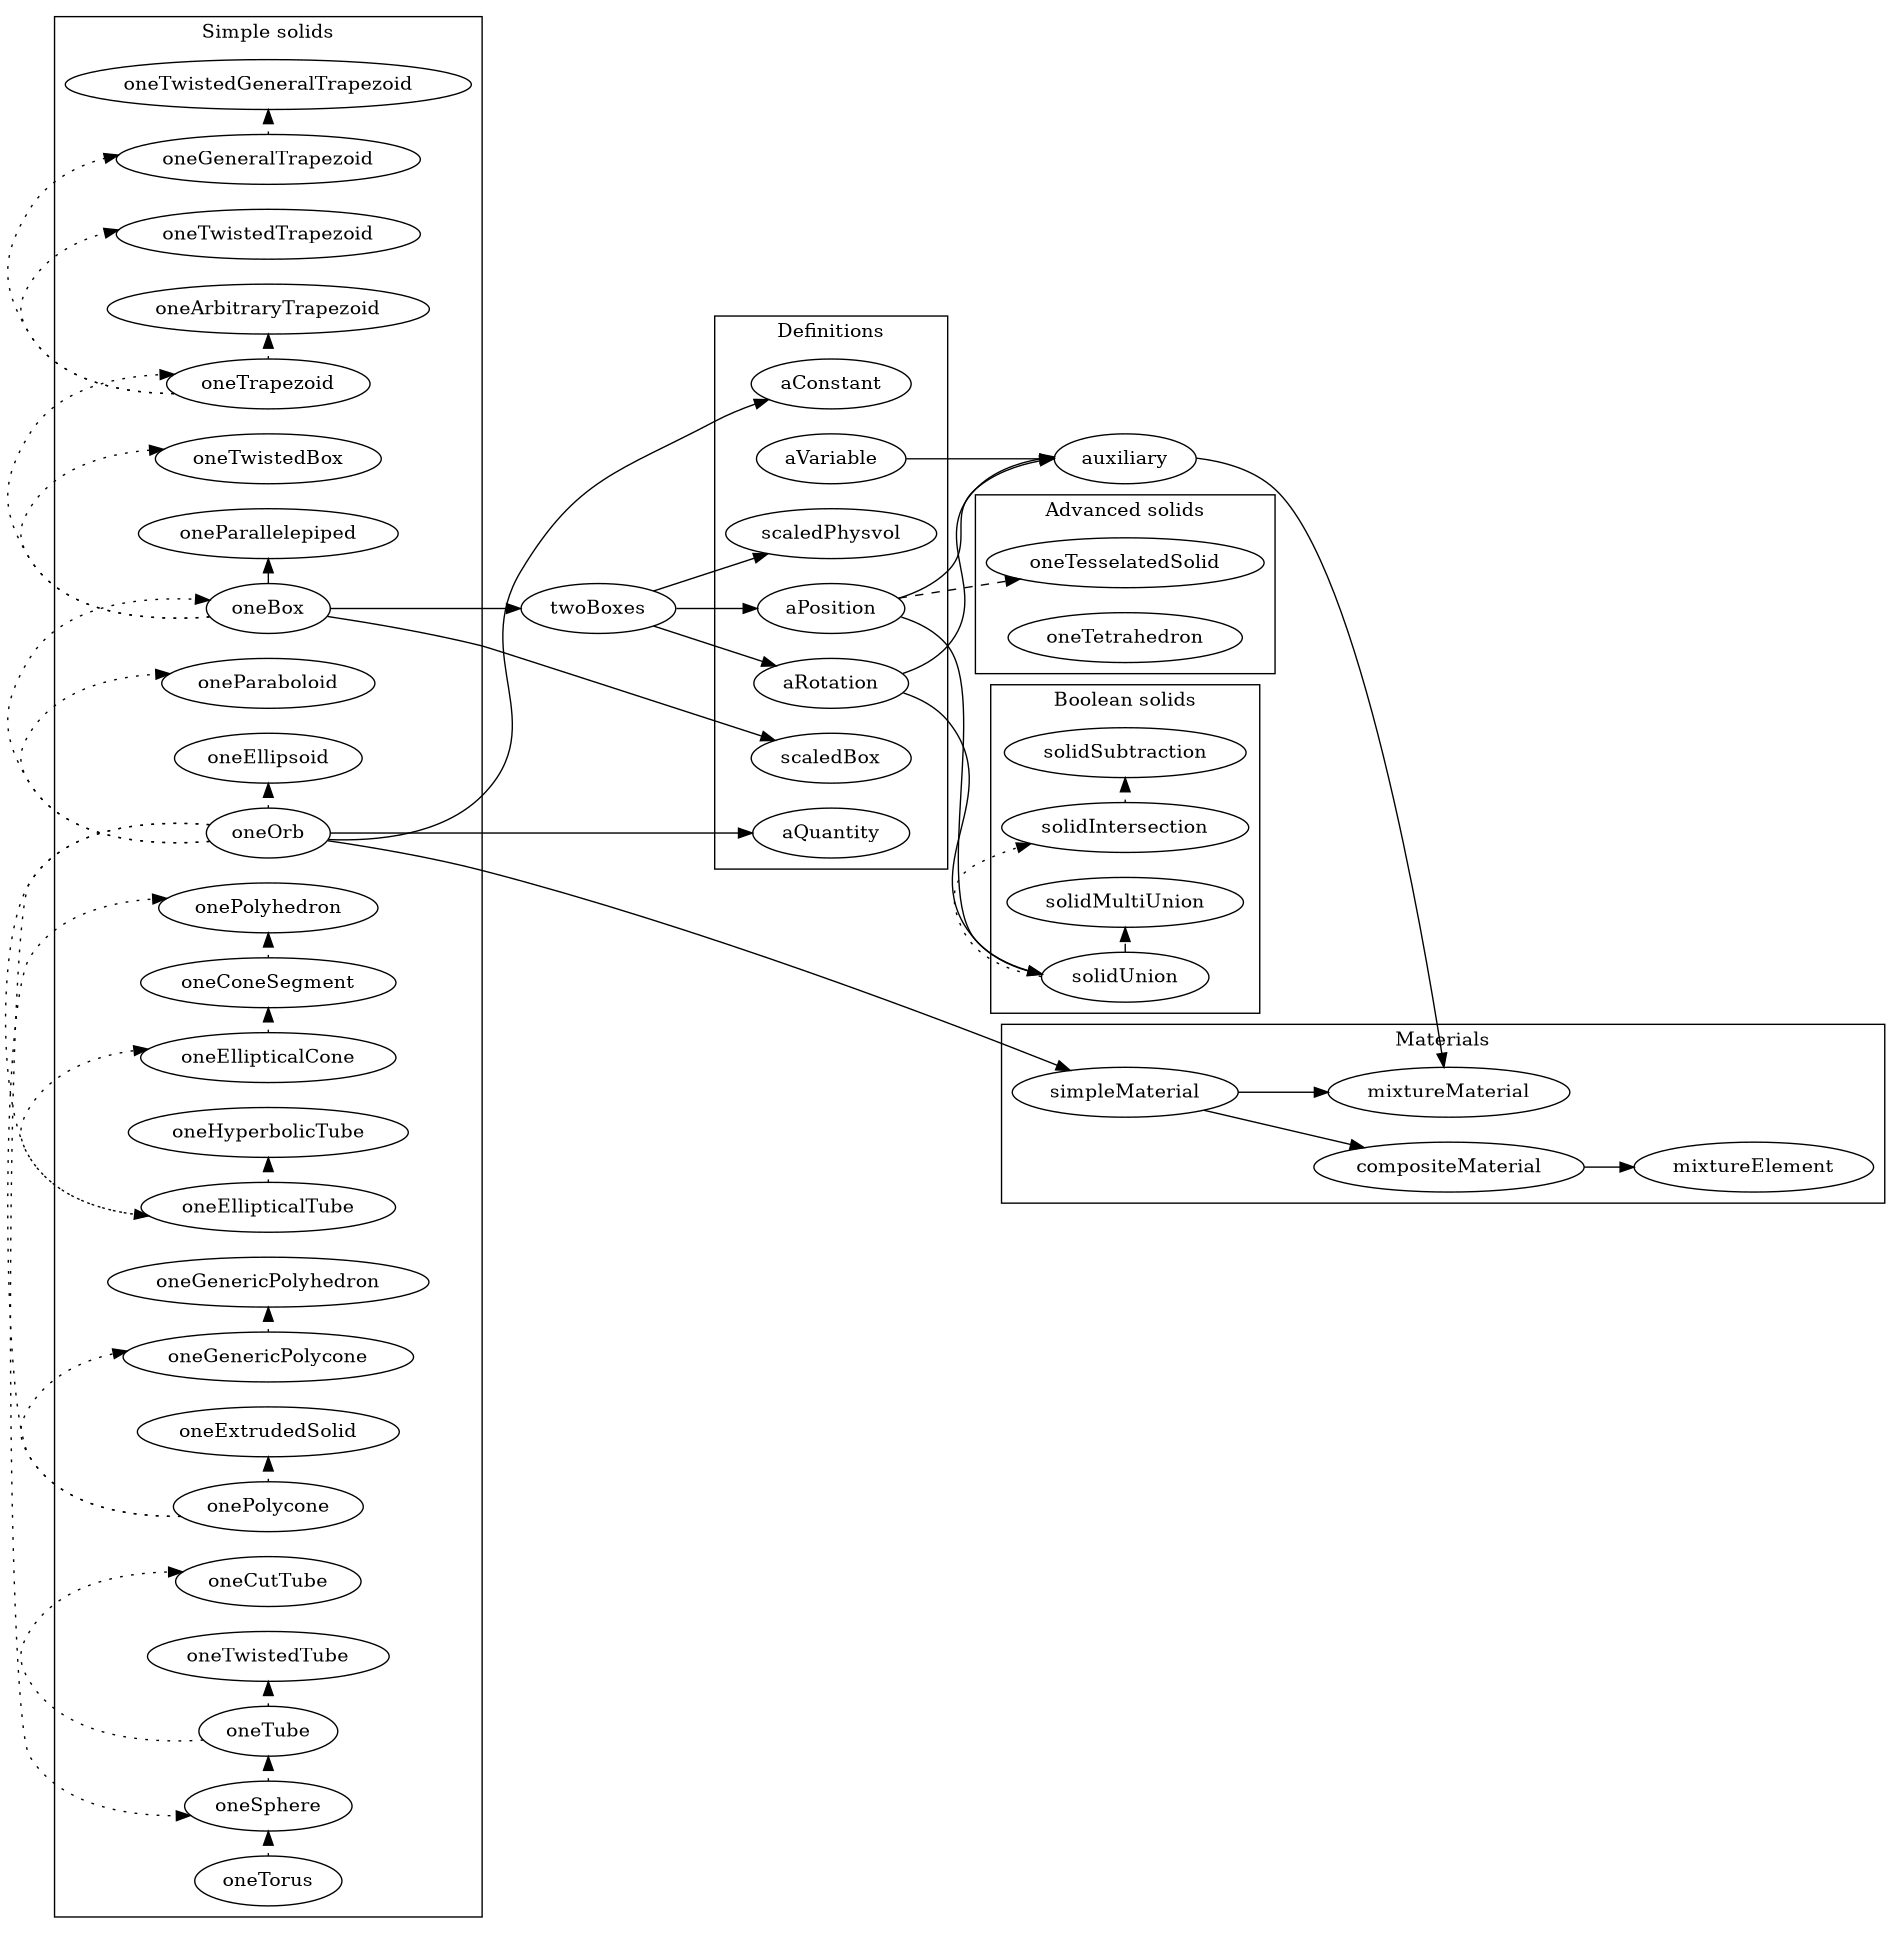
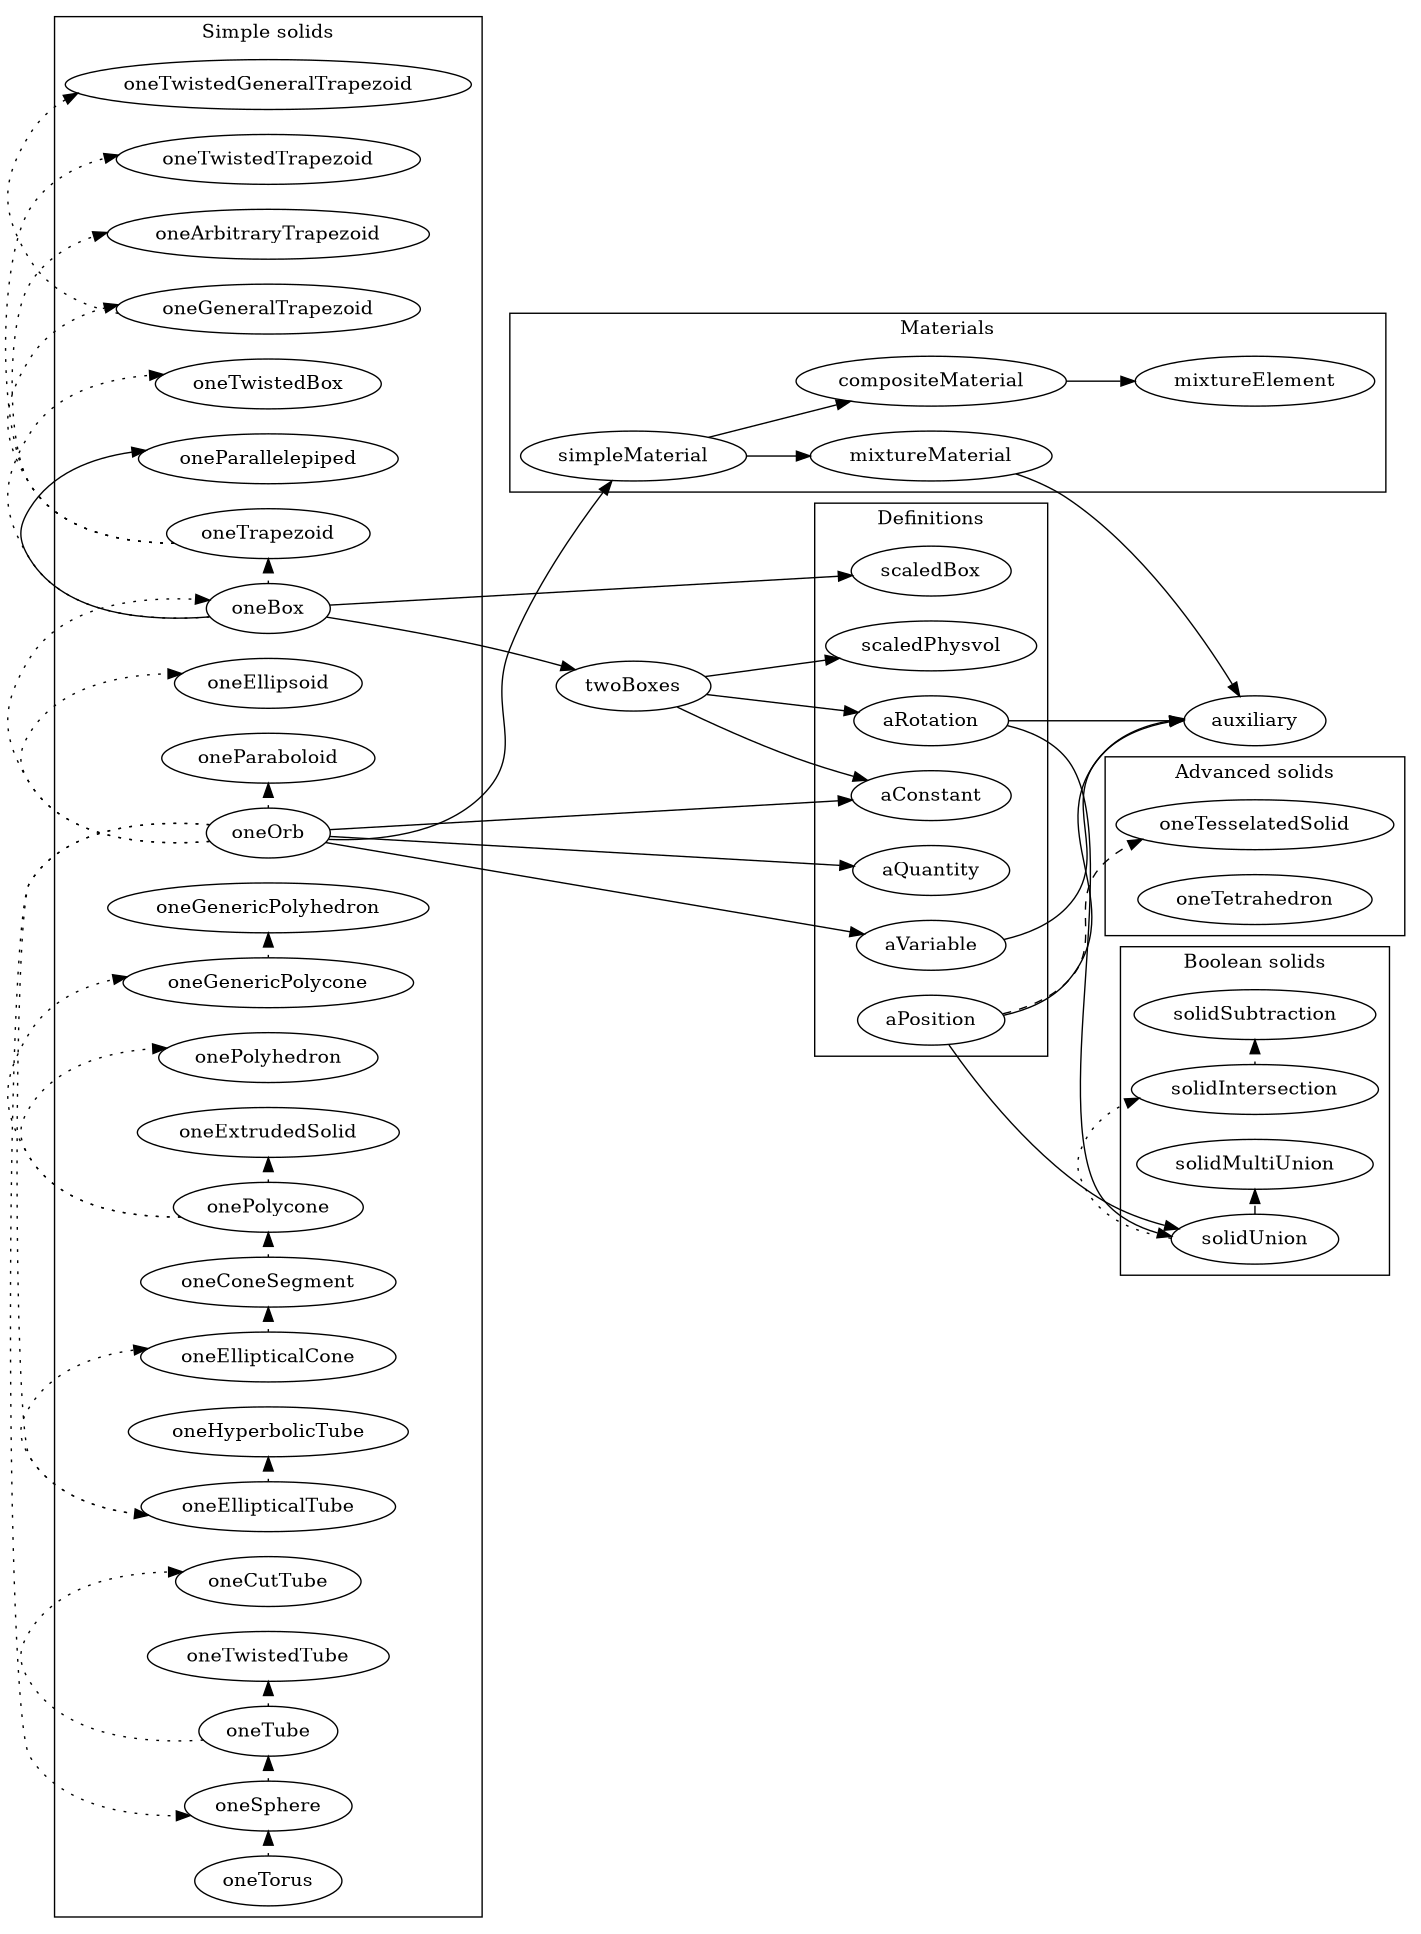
edge "twoBoxes" -> "aPosition": now "twoBoxes" -> "aConstant"
edge "auxiliary" -> "mixtureMaterial": reversed
edge "oneOrb" -> "aVariable": added
edge "oneConeSegment" -> "onePolyhedron": now "oneConeSegment" -> "onePolycone"
